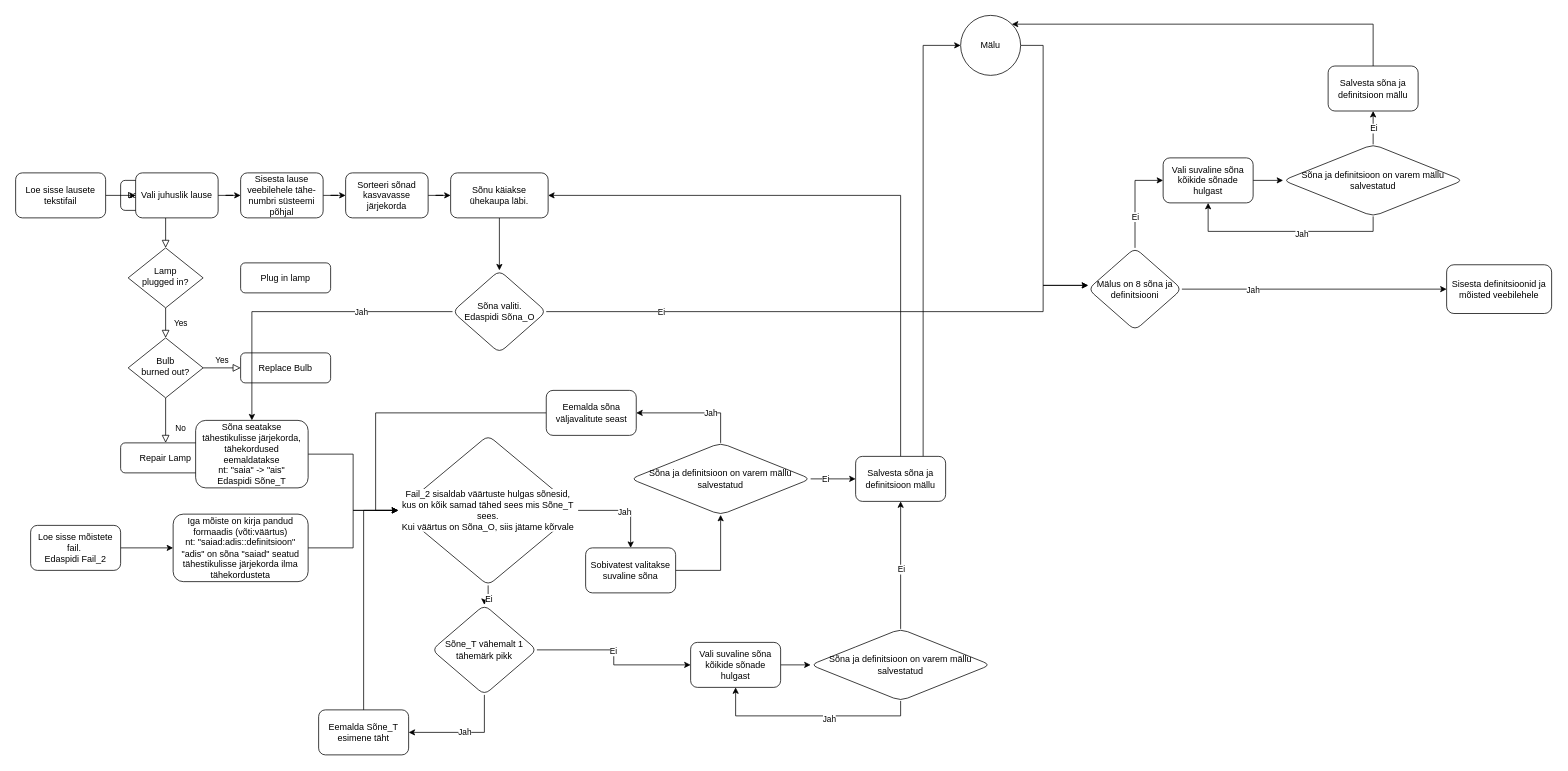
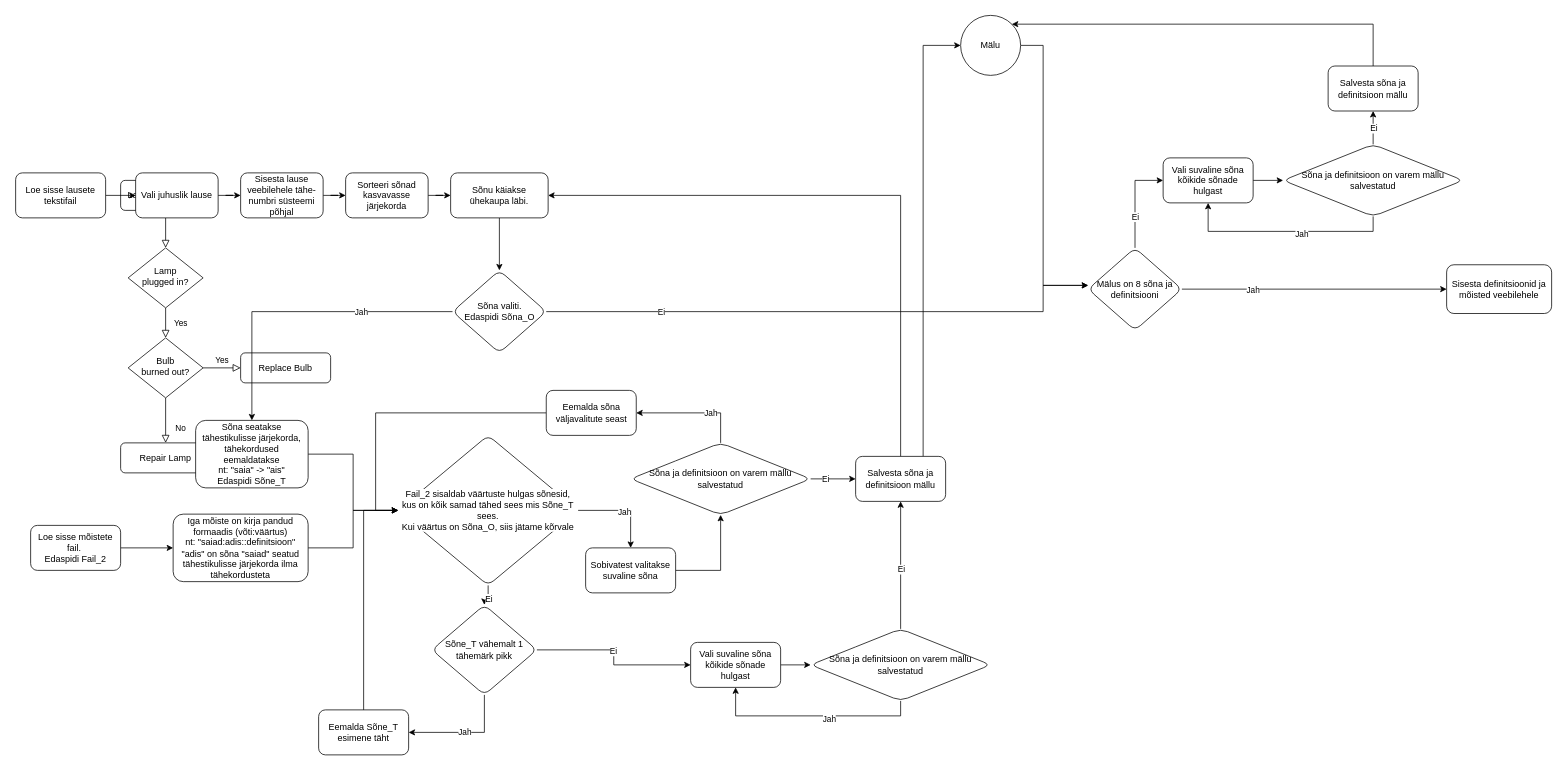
node "Plug in lamp": removed
